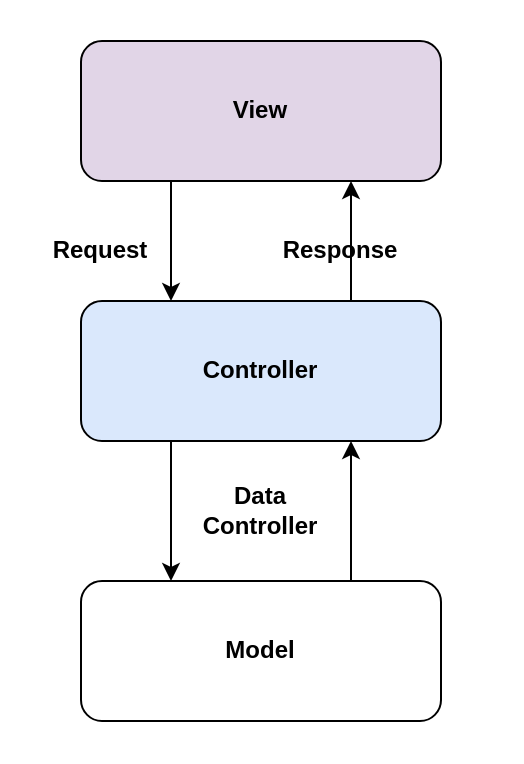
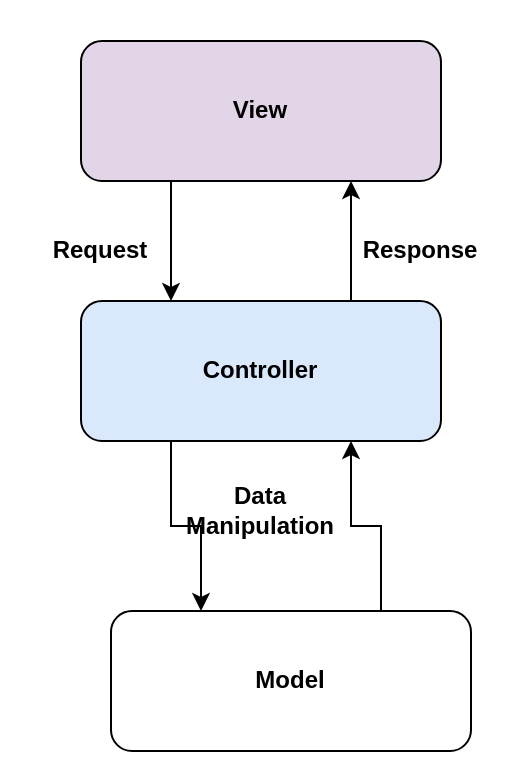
node "Response": moved (341, 251) -> (421, 251)
node "Data Controller": label "Data Controller" -> "Data Manipulation"
node "Model": moved (261, 651) -> (291, 681)
